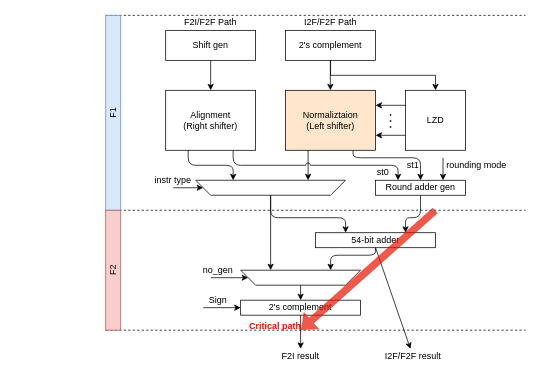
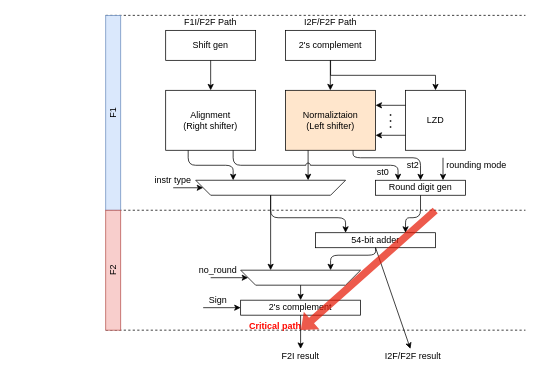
node "F2I/F2F Path": label "F2I/F2F Path" -> "F1I/F2F Path"
node "st1": label "st1" -> "st2"
node "Round adder gen": label "Round adder gen" -> "Round digit gen"
node "no_gen": label "no_gen" -> "no_round"
